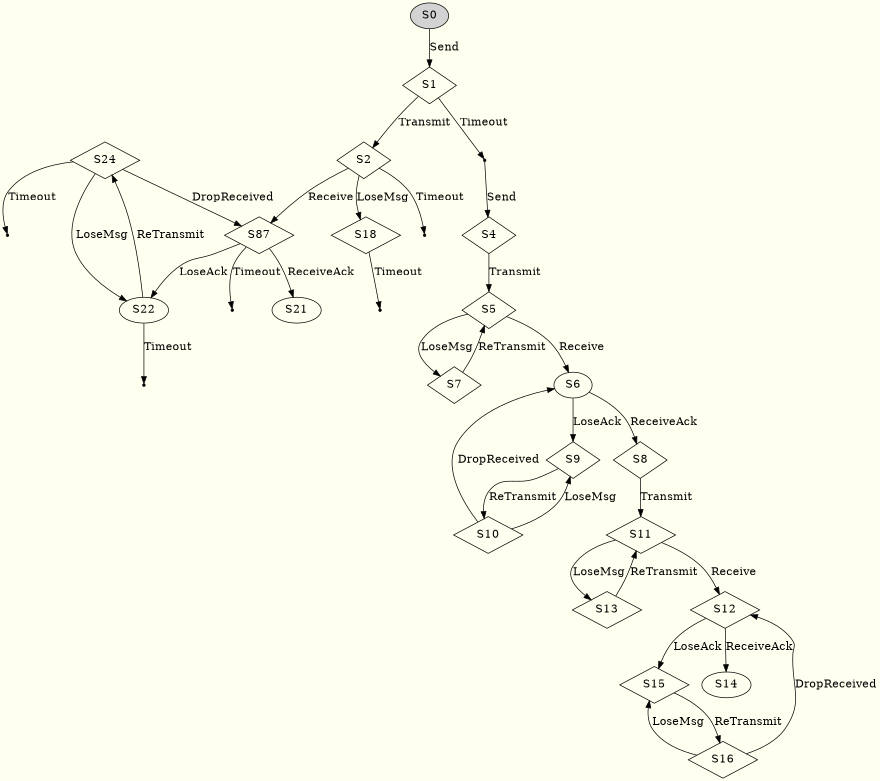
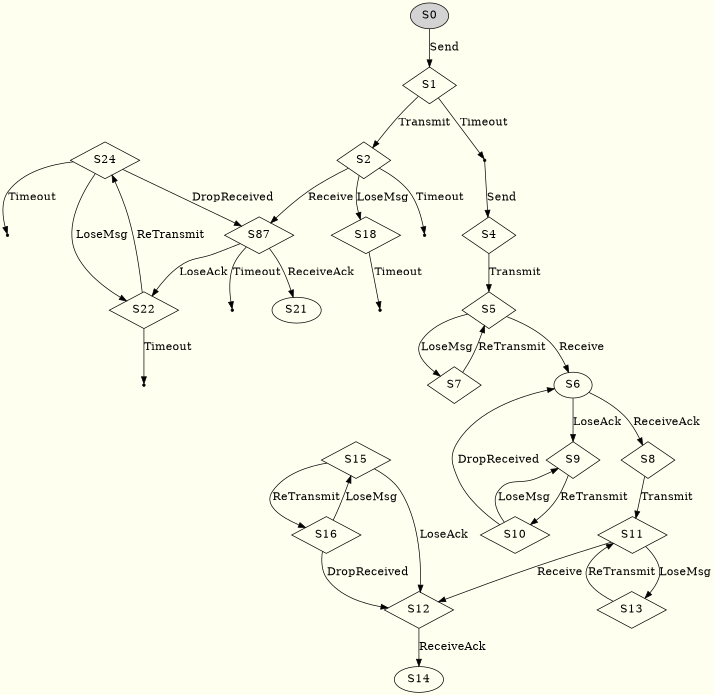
node "S22": shape ellipse -> diamond
edge "S12" -> "S15": reversed
